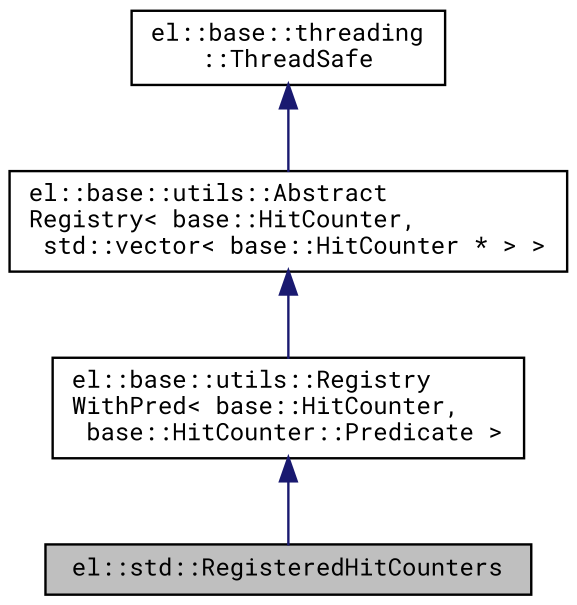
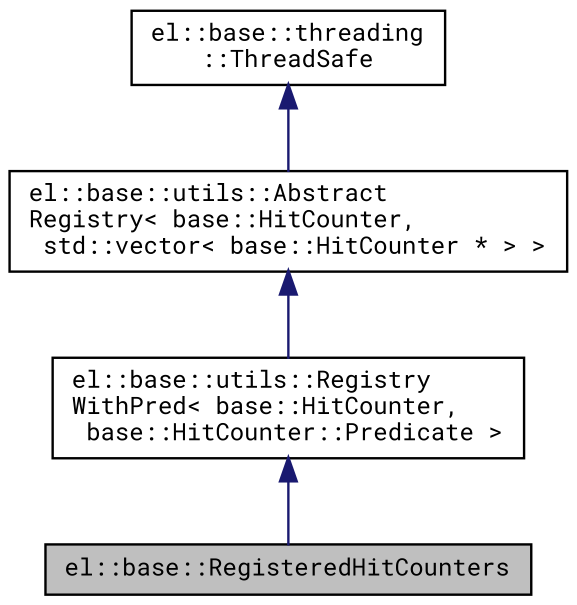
node "el::std::RegisteredHitCounters": label "el::std::RegisteredHitCounters" -> "el::base::RegisteredHitCounters"
